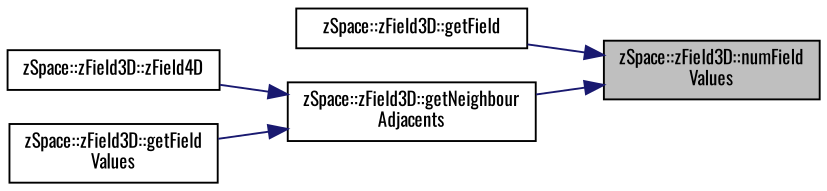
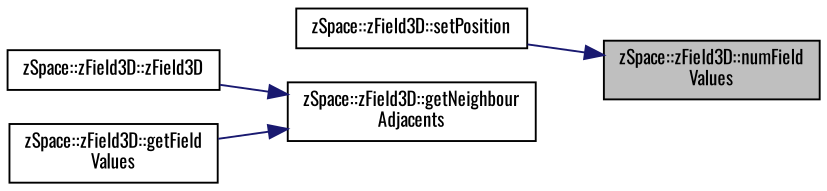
node "zSpace::zField3D::getField": label "zSpace::zField3D::getField" -> "zSpace::zField3D::setPosition"
node "zSpace::zField3D::zField4D": label "zSpace::zField3D::zField4D" -> "zSpace::zField3D::zField3D"
edge "zSpace::zField3D::getNeighbour Adjacents" -> "zSpace::zField3D::numField Values": removed
